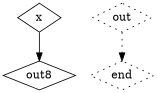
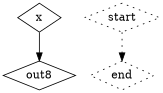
node "out": label "out" -> "start"
